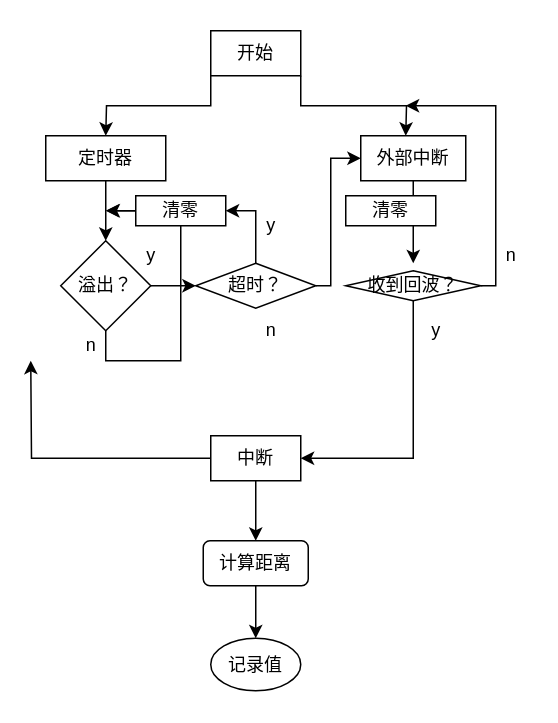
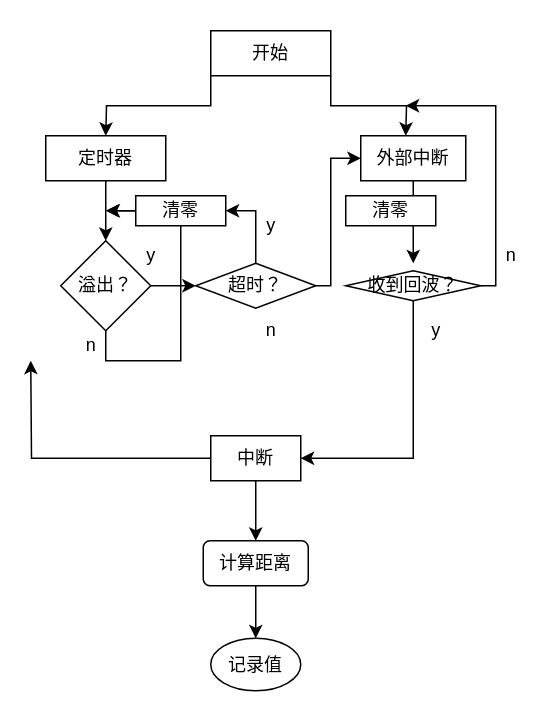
node "开始": size 90x45 -> 120x45
